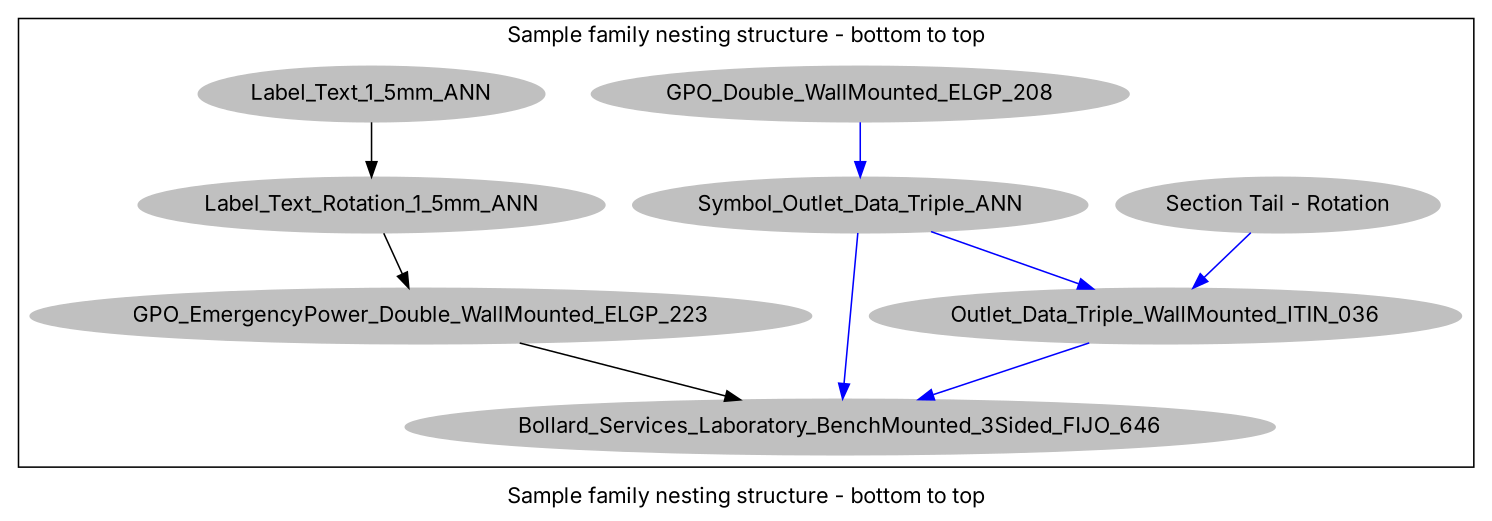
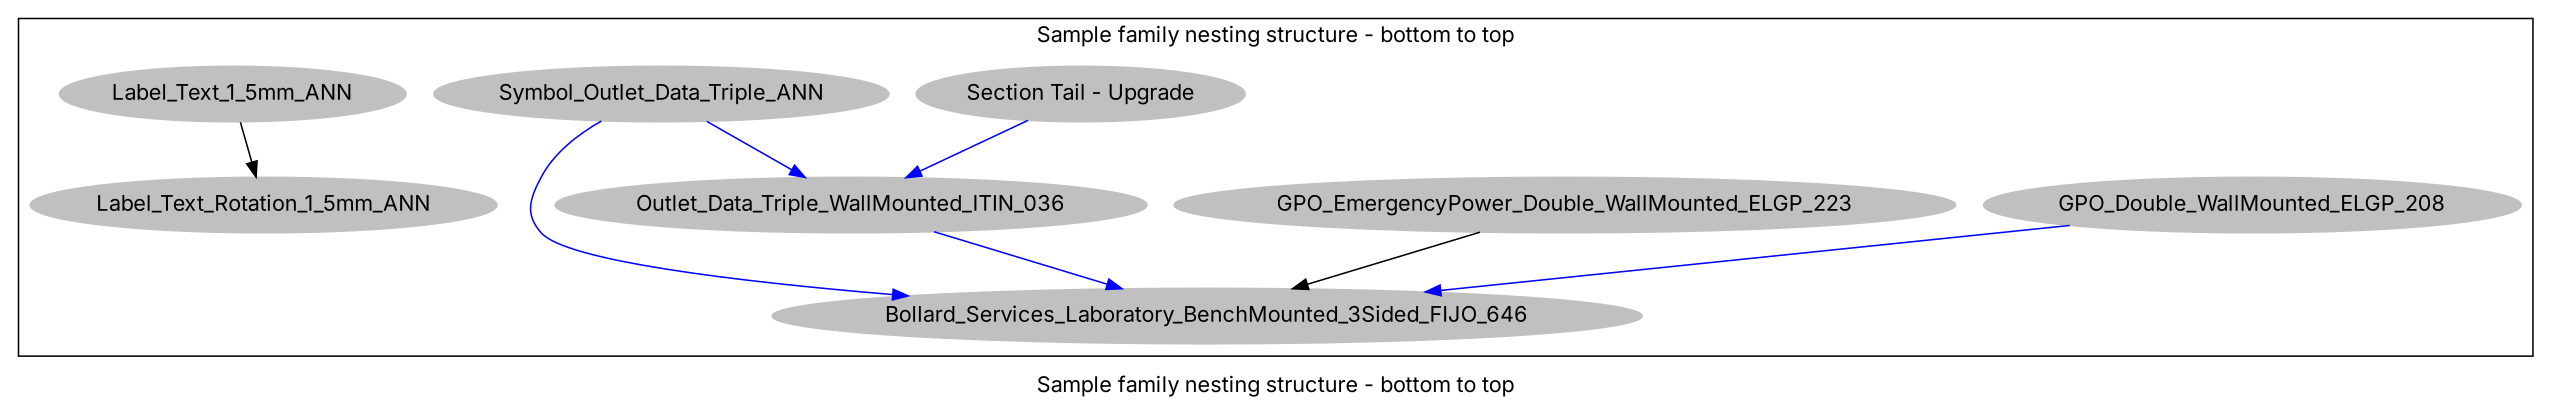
edge "GPO_Double_WallMounted_ELGP_208" -> "Symbol_Outlet_Data_Triple_ANN": now "GPO_Double_WallMounted_ELGP_208" -> "Bollard_Services_Laboratory_BenchMounted_3Sided_FIJO_646"
node "Section Tail - Rotation": label "Section Tail - Rotation" -> "Section Tail - Upgrade"
edge "Label_Text_Rotation_1_5mm_ANN" -> "GPO_EmergencyPower_Double_WallMounted_ELGP_223": removed
